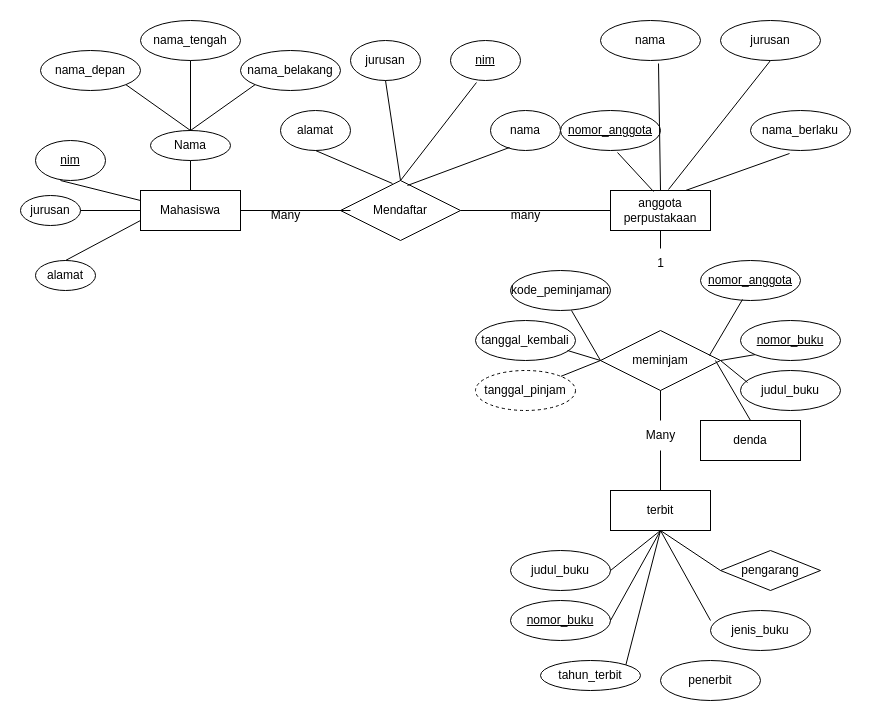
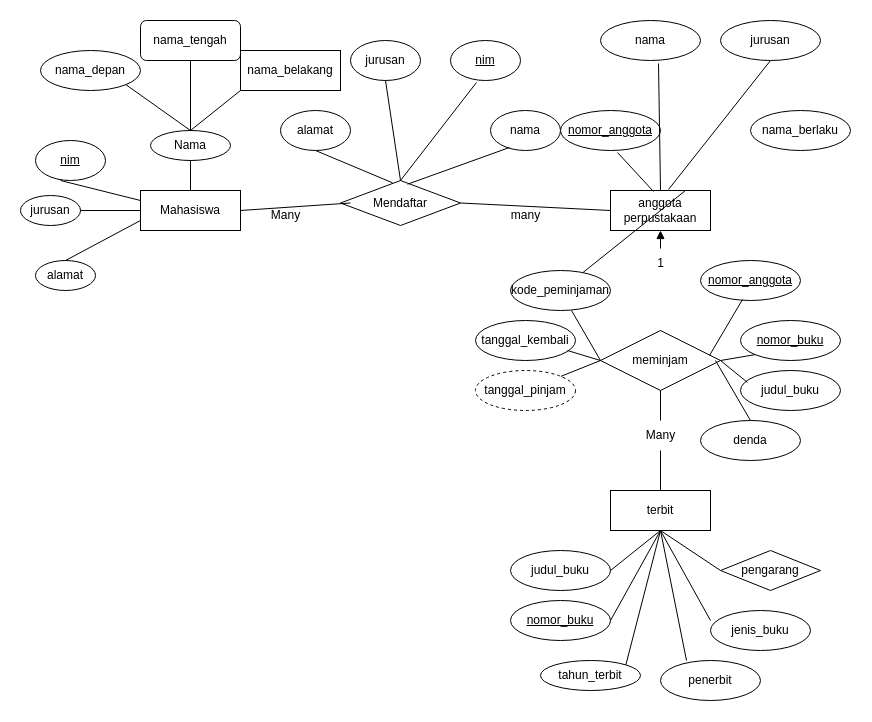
node "nama_tengah": shape ellipse -> rounded rectangle
node "nama_belakang": shape ellipse -> rectangle
edge "nama_berlaku" -- "anggota perpustakaan": now "kode_peminjaman" -- "anggota perpustakaan"
node "Mendaftar": size 120x60 -> 120x45
edge "anggota perpustakaan" -- "1": arrowhead none -> block
node "denda": shape rectangle -> ellipse
edge "terbit" -- "penerbit": added
